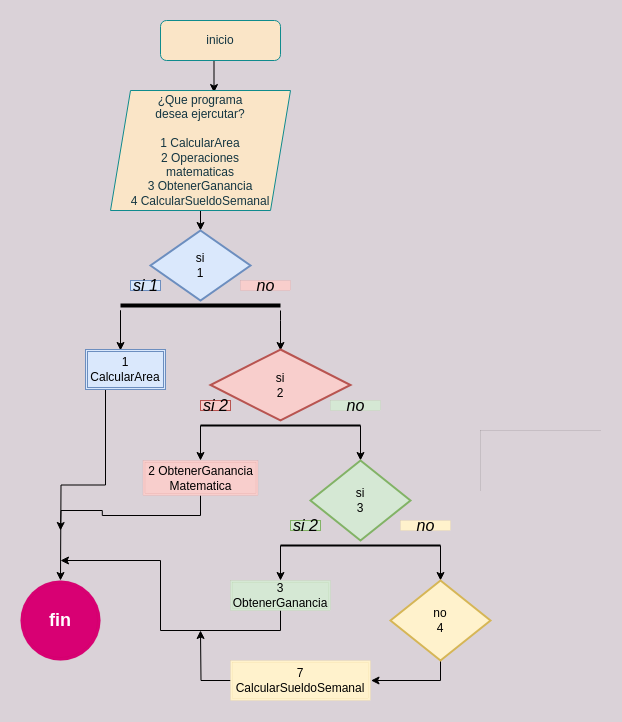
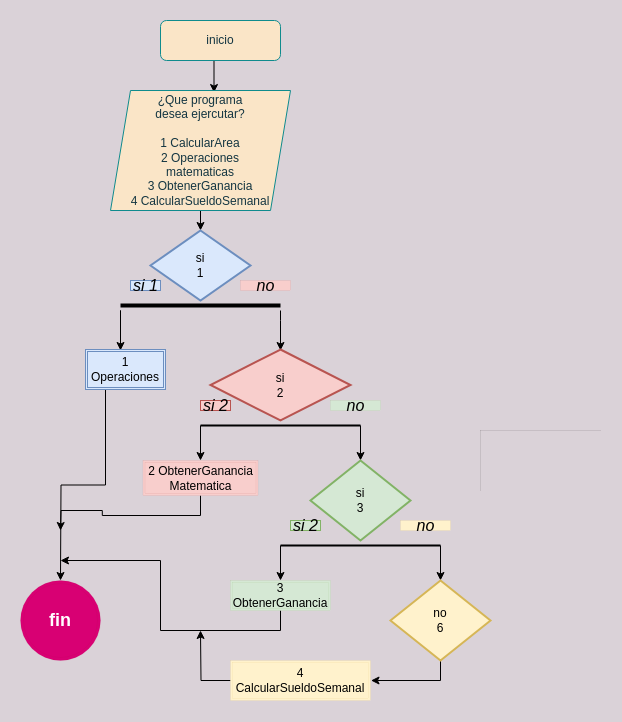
node "1 CalcularArea": label "1 CalcularArea" -> "1 Operaciones"
node "no 4": label "no 4" -> "no 6"
node "7 CalcularSueldoSemanal": label "7 CalcularSueldoSemanal" -> "4 CalcularSueldoSemanal"
